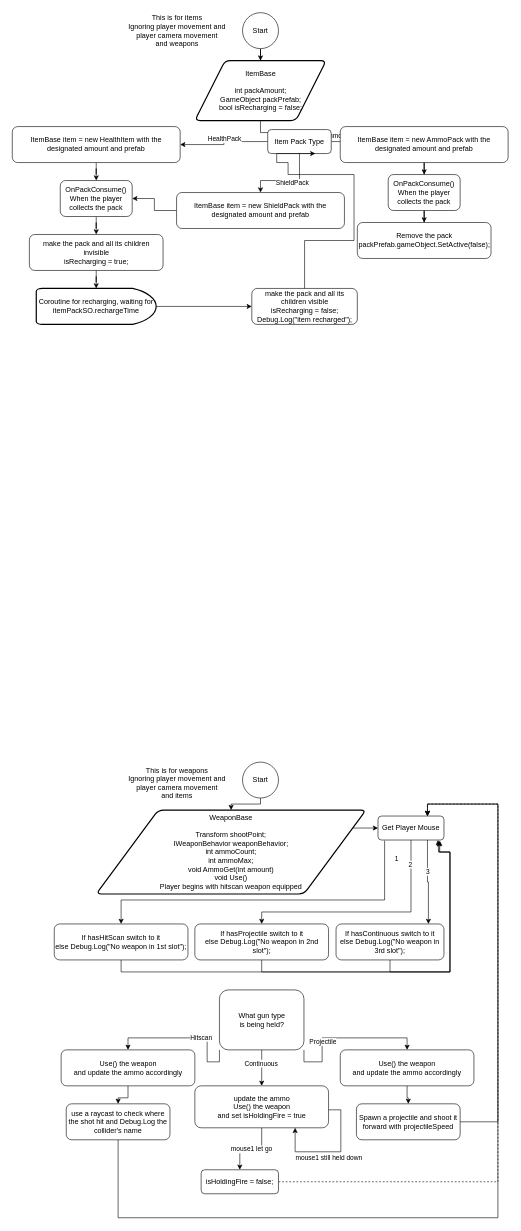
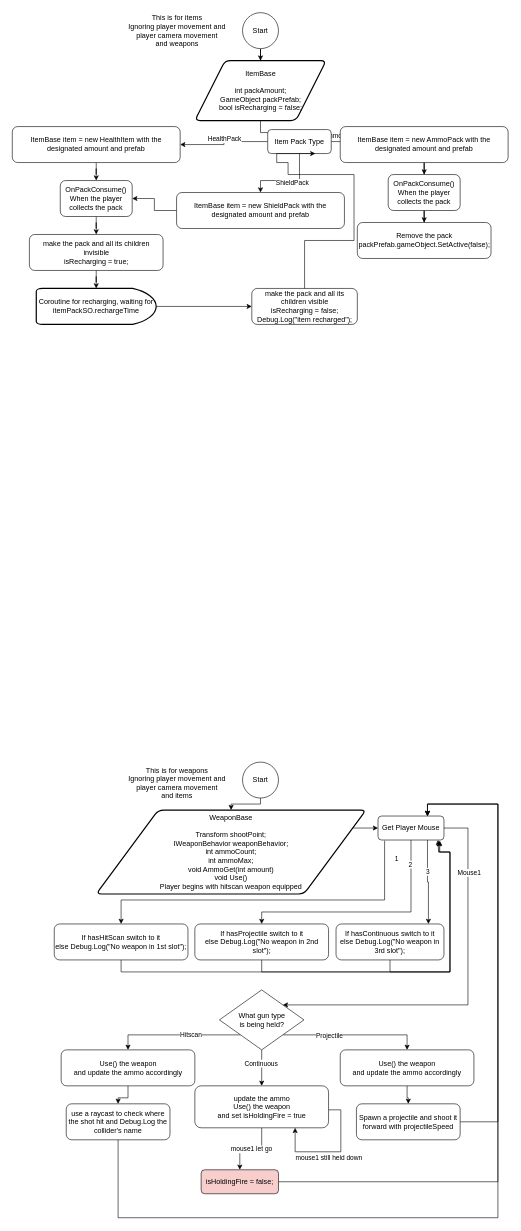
edge "Get Player Mouse" -> "What gun type is being held?": added, label "Mouse1"
node "What gun type is being held?": shape rounded rectangle -> diamond
node "isHoldingFire = false;": fillcolor #ffffff -> #f8cecc
edge "isHoldingFire = false;" -> "Get Player Mouse": style dashed -> solid
